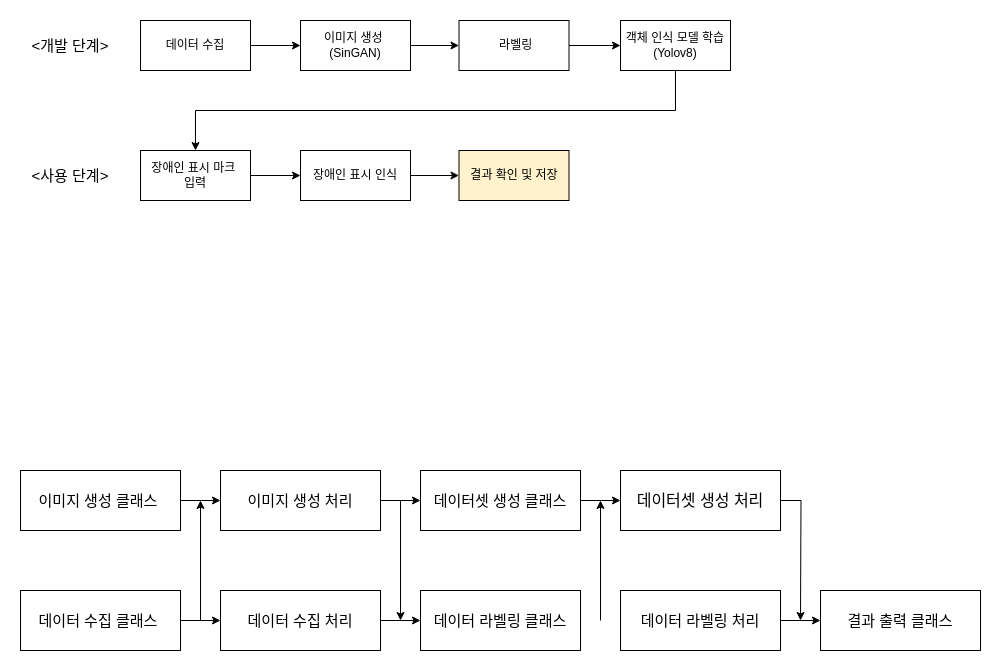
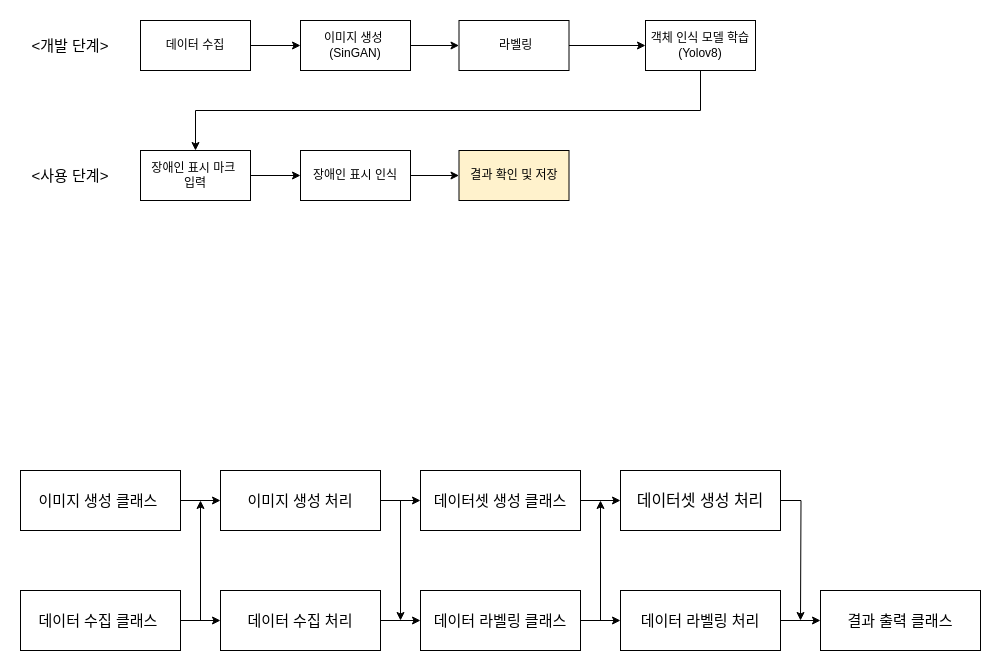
node "객체 인식 모델 학습 (Yolov8)": moved (676, 46) -> (701, 46)
edge "데이터 라벨링 클래스" -> "데이터 라벨링 처리": added
